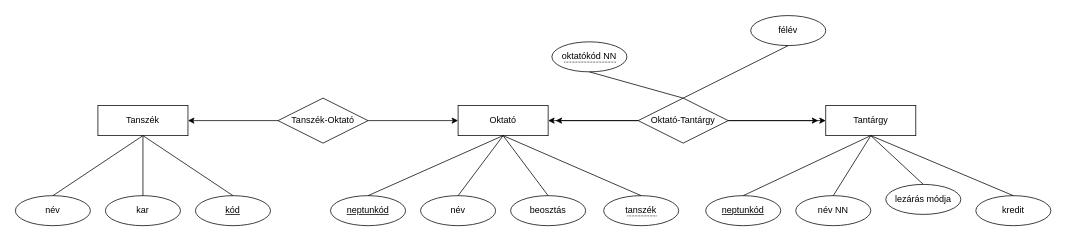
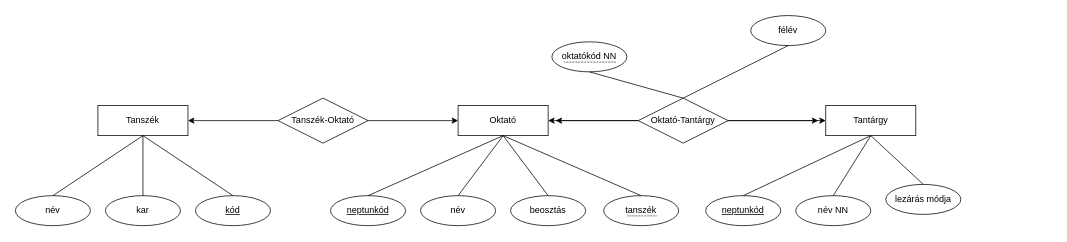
edge "Tantárgy" -- "kredit": removed
node "kredit": removed
